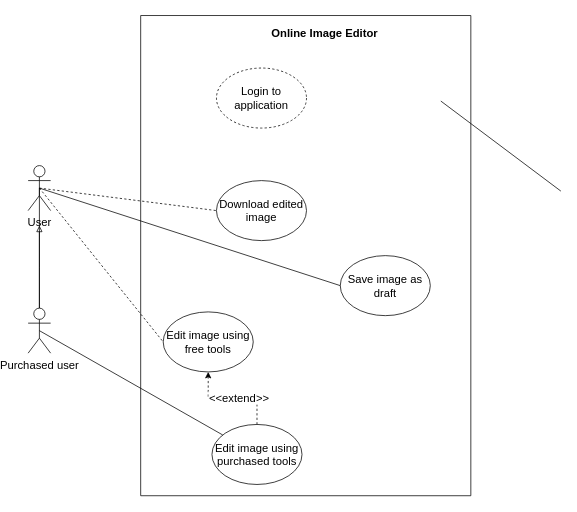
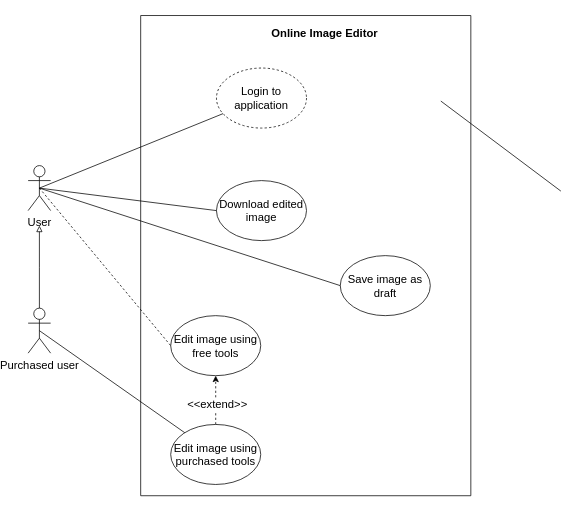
edge "User" -- "Download edited image": style dashed -> solid
edge "User" -- "Purchased user": now "User" -- "Login to application"
node "Edit image using free tools": moved (208, 342) -> (216, 345)
node "Edit image using purchased tools": moved (257, 454) -> (216, 454)
